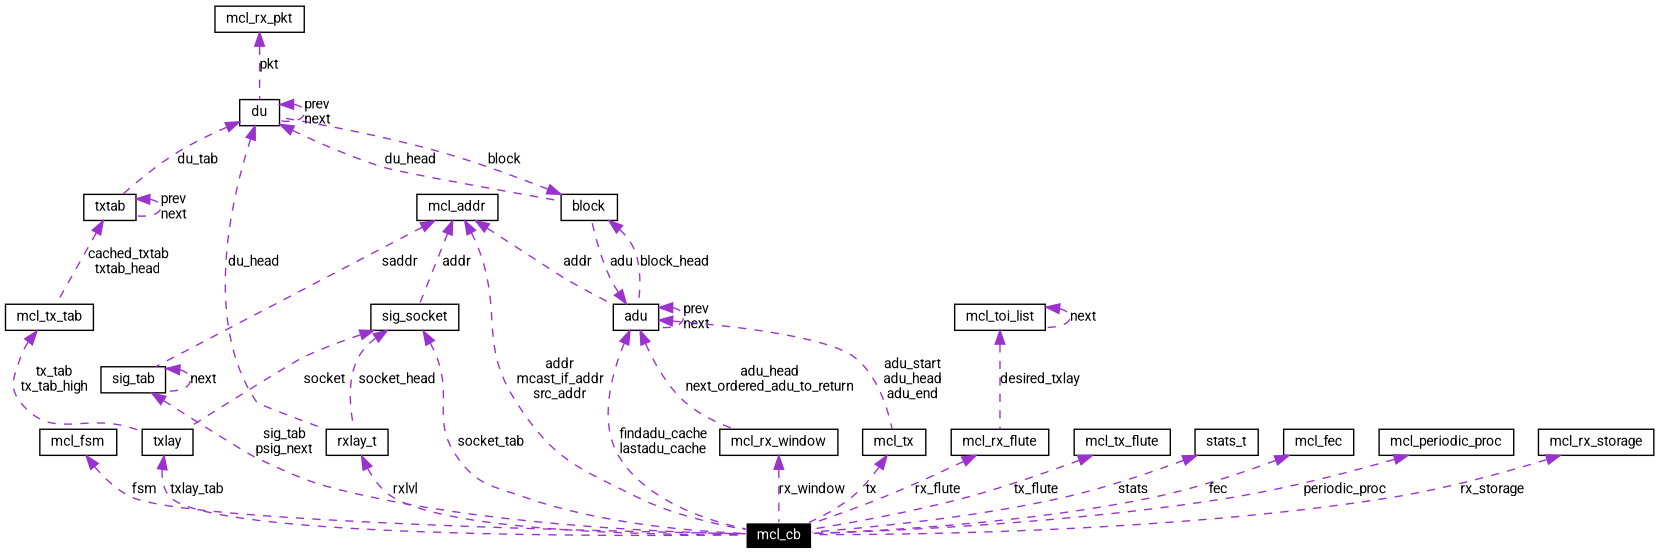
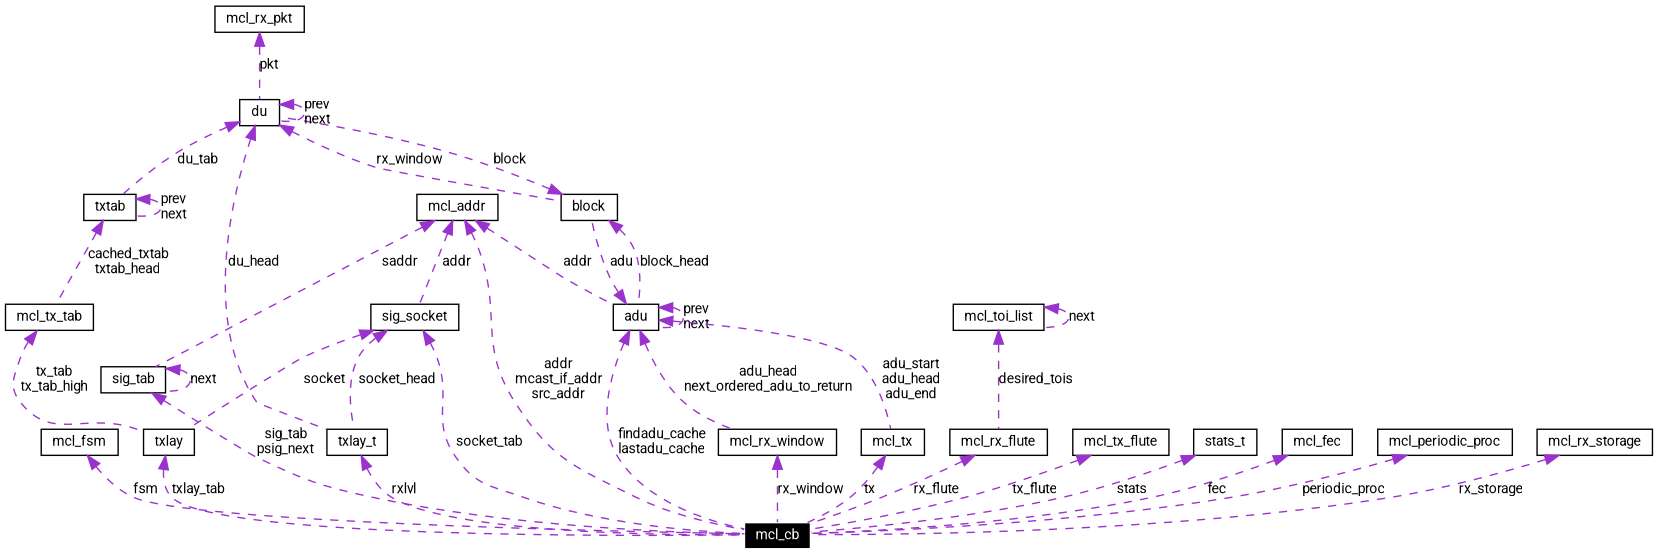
edge "block" -> "du": label "du_head" -> "rx_window"
edge "mcl_rx_flute" -> "mcl_toi_list": label "desired_txlay" -> "desired_tois"
node "rxlay_t": label "rxlay_t" -> "txlay_t"
